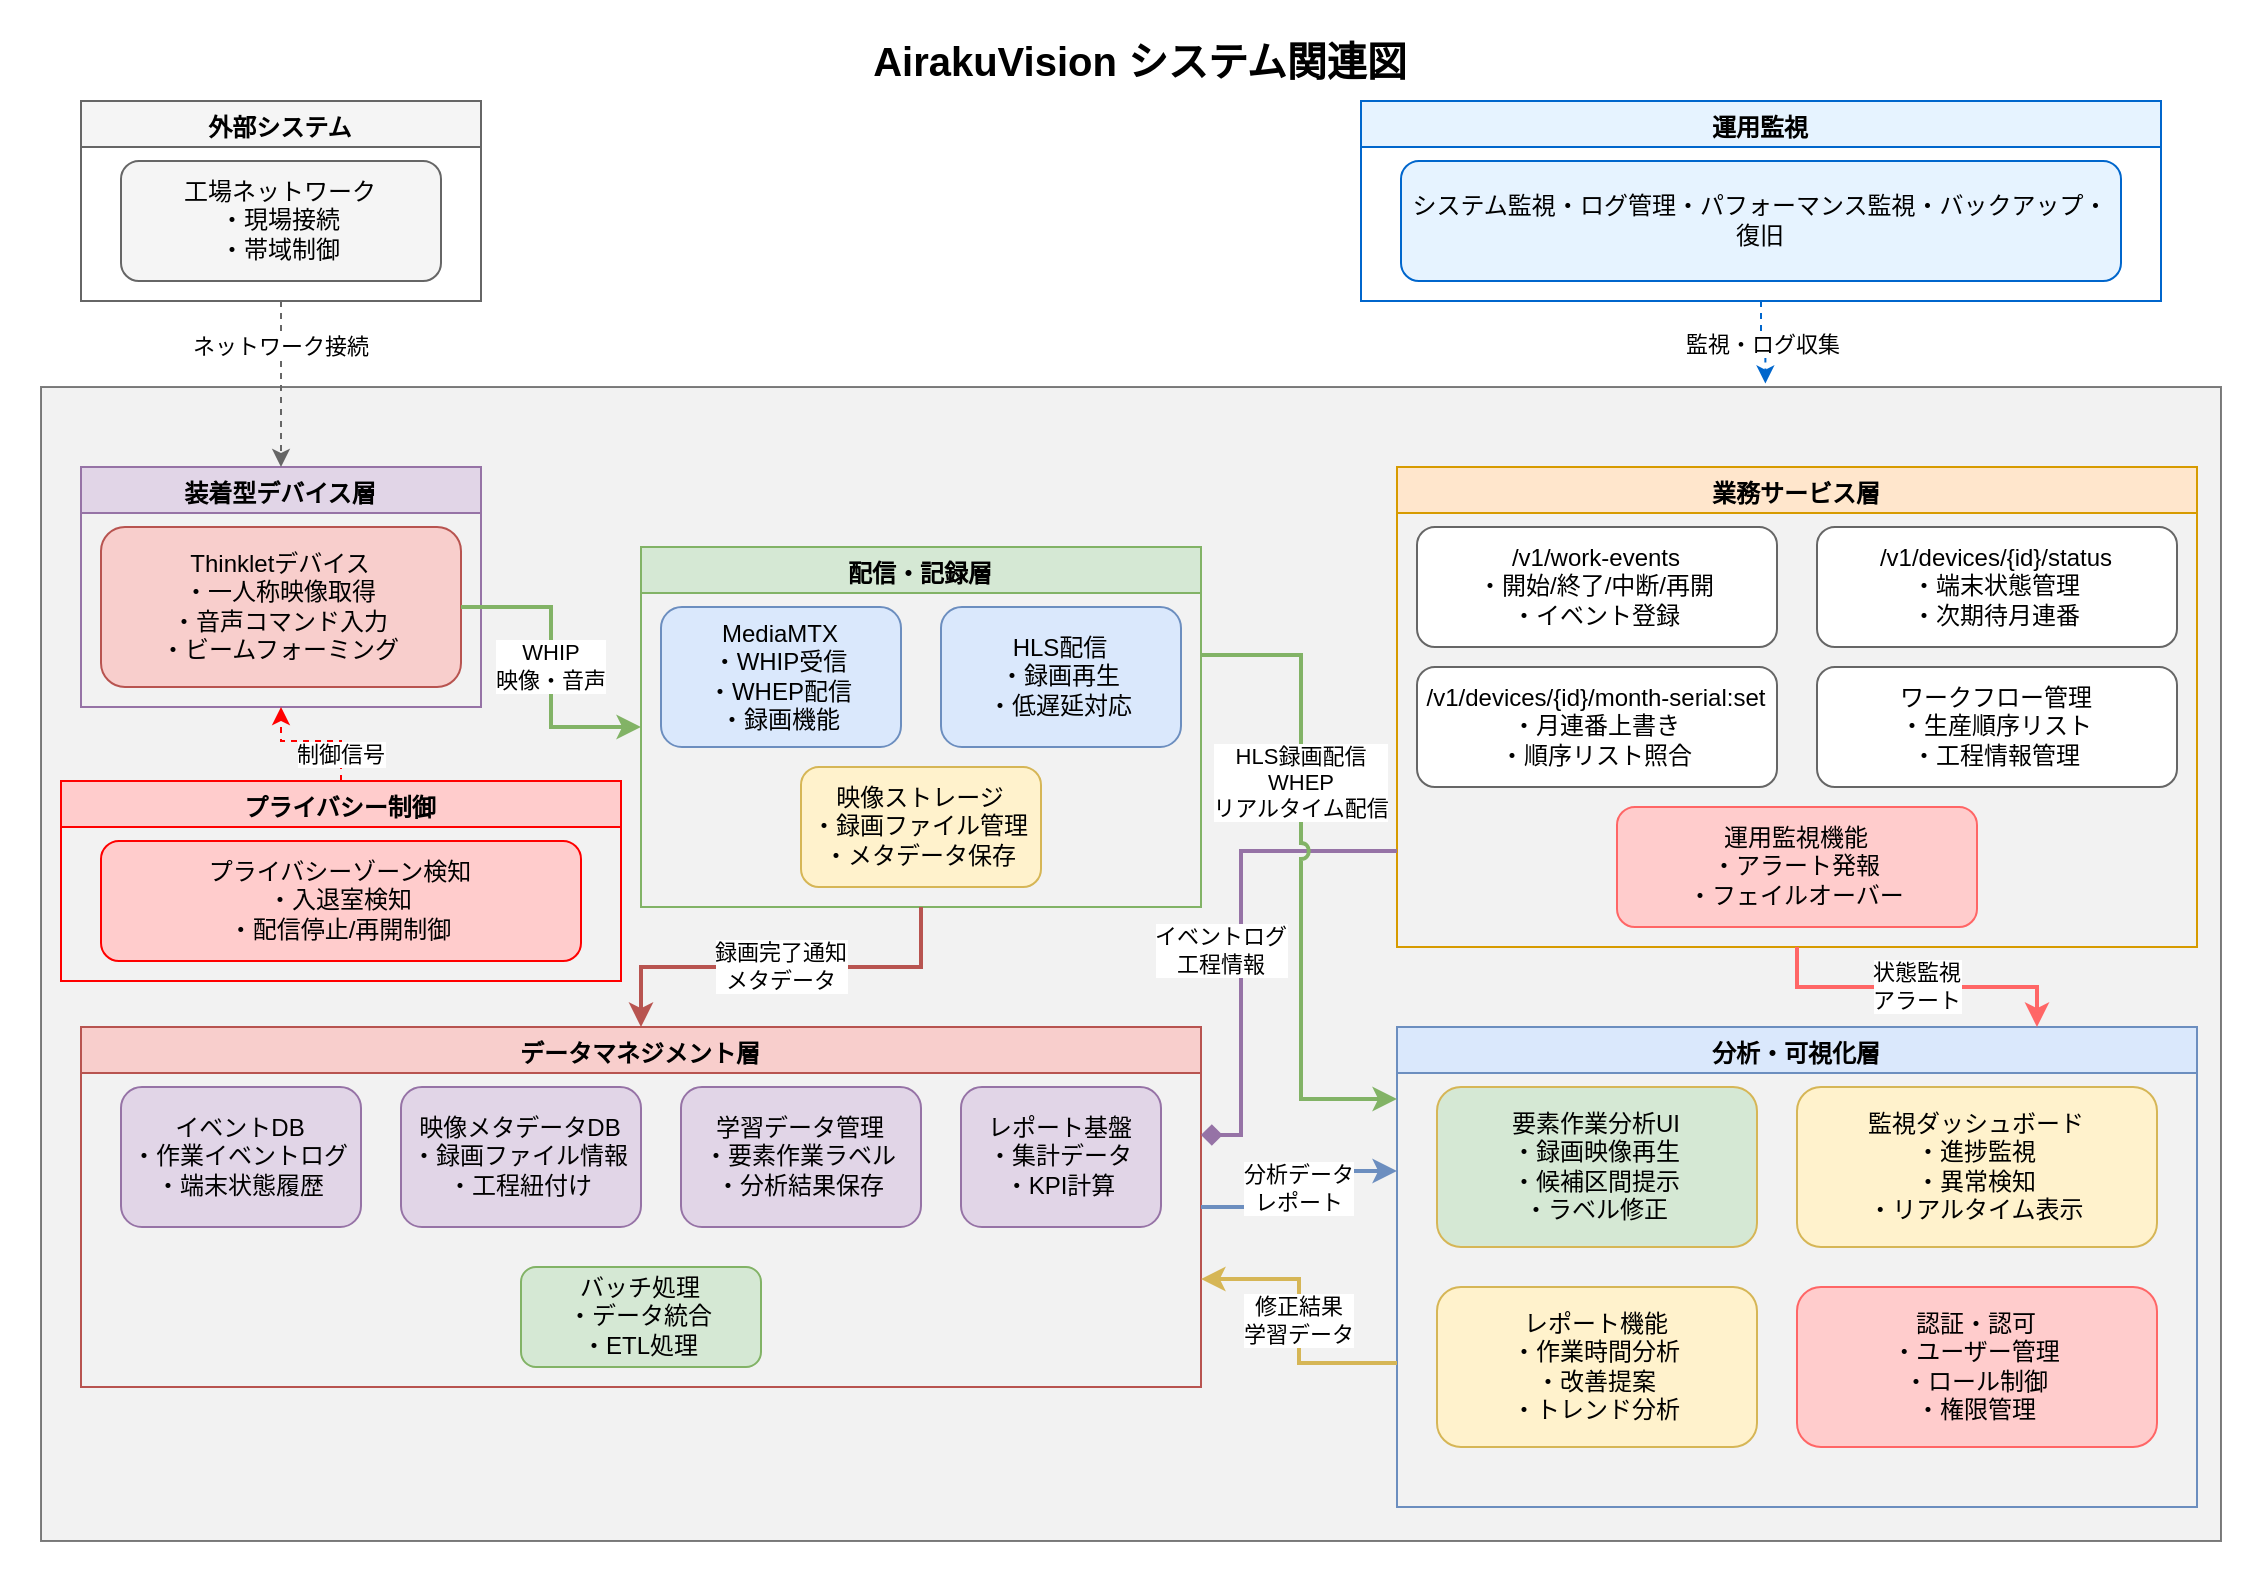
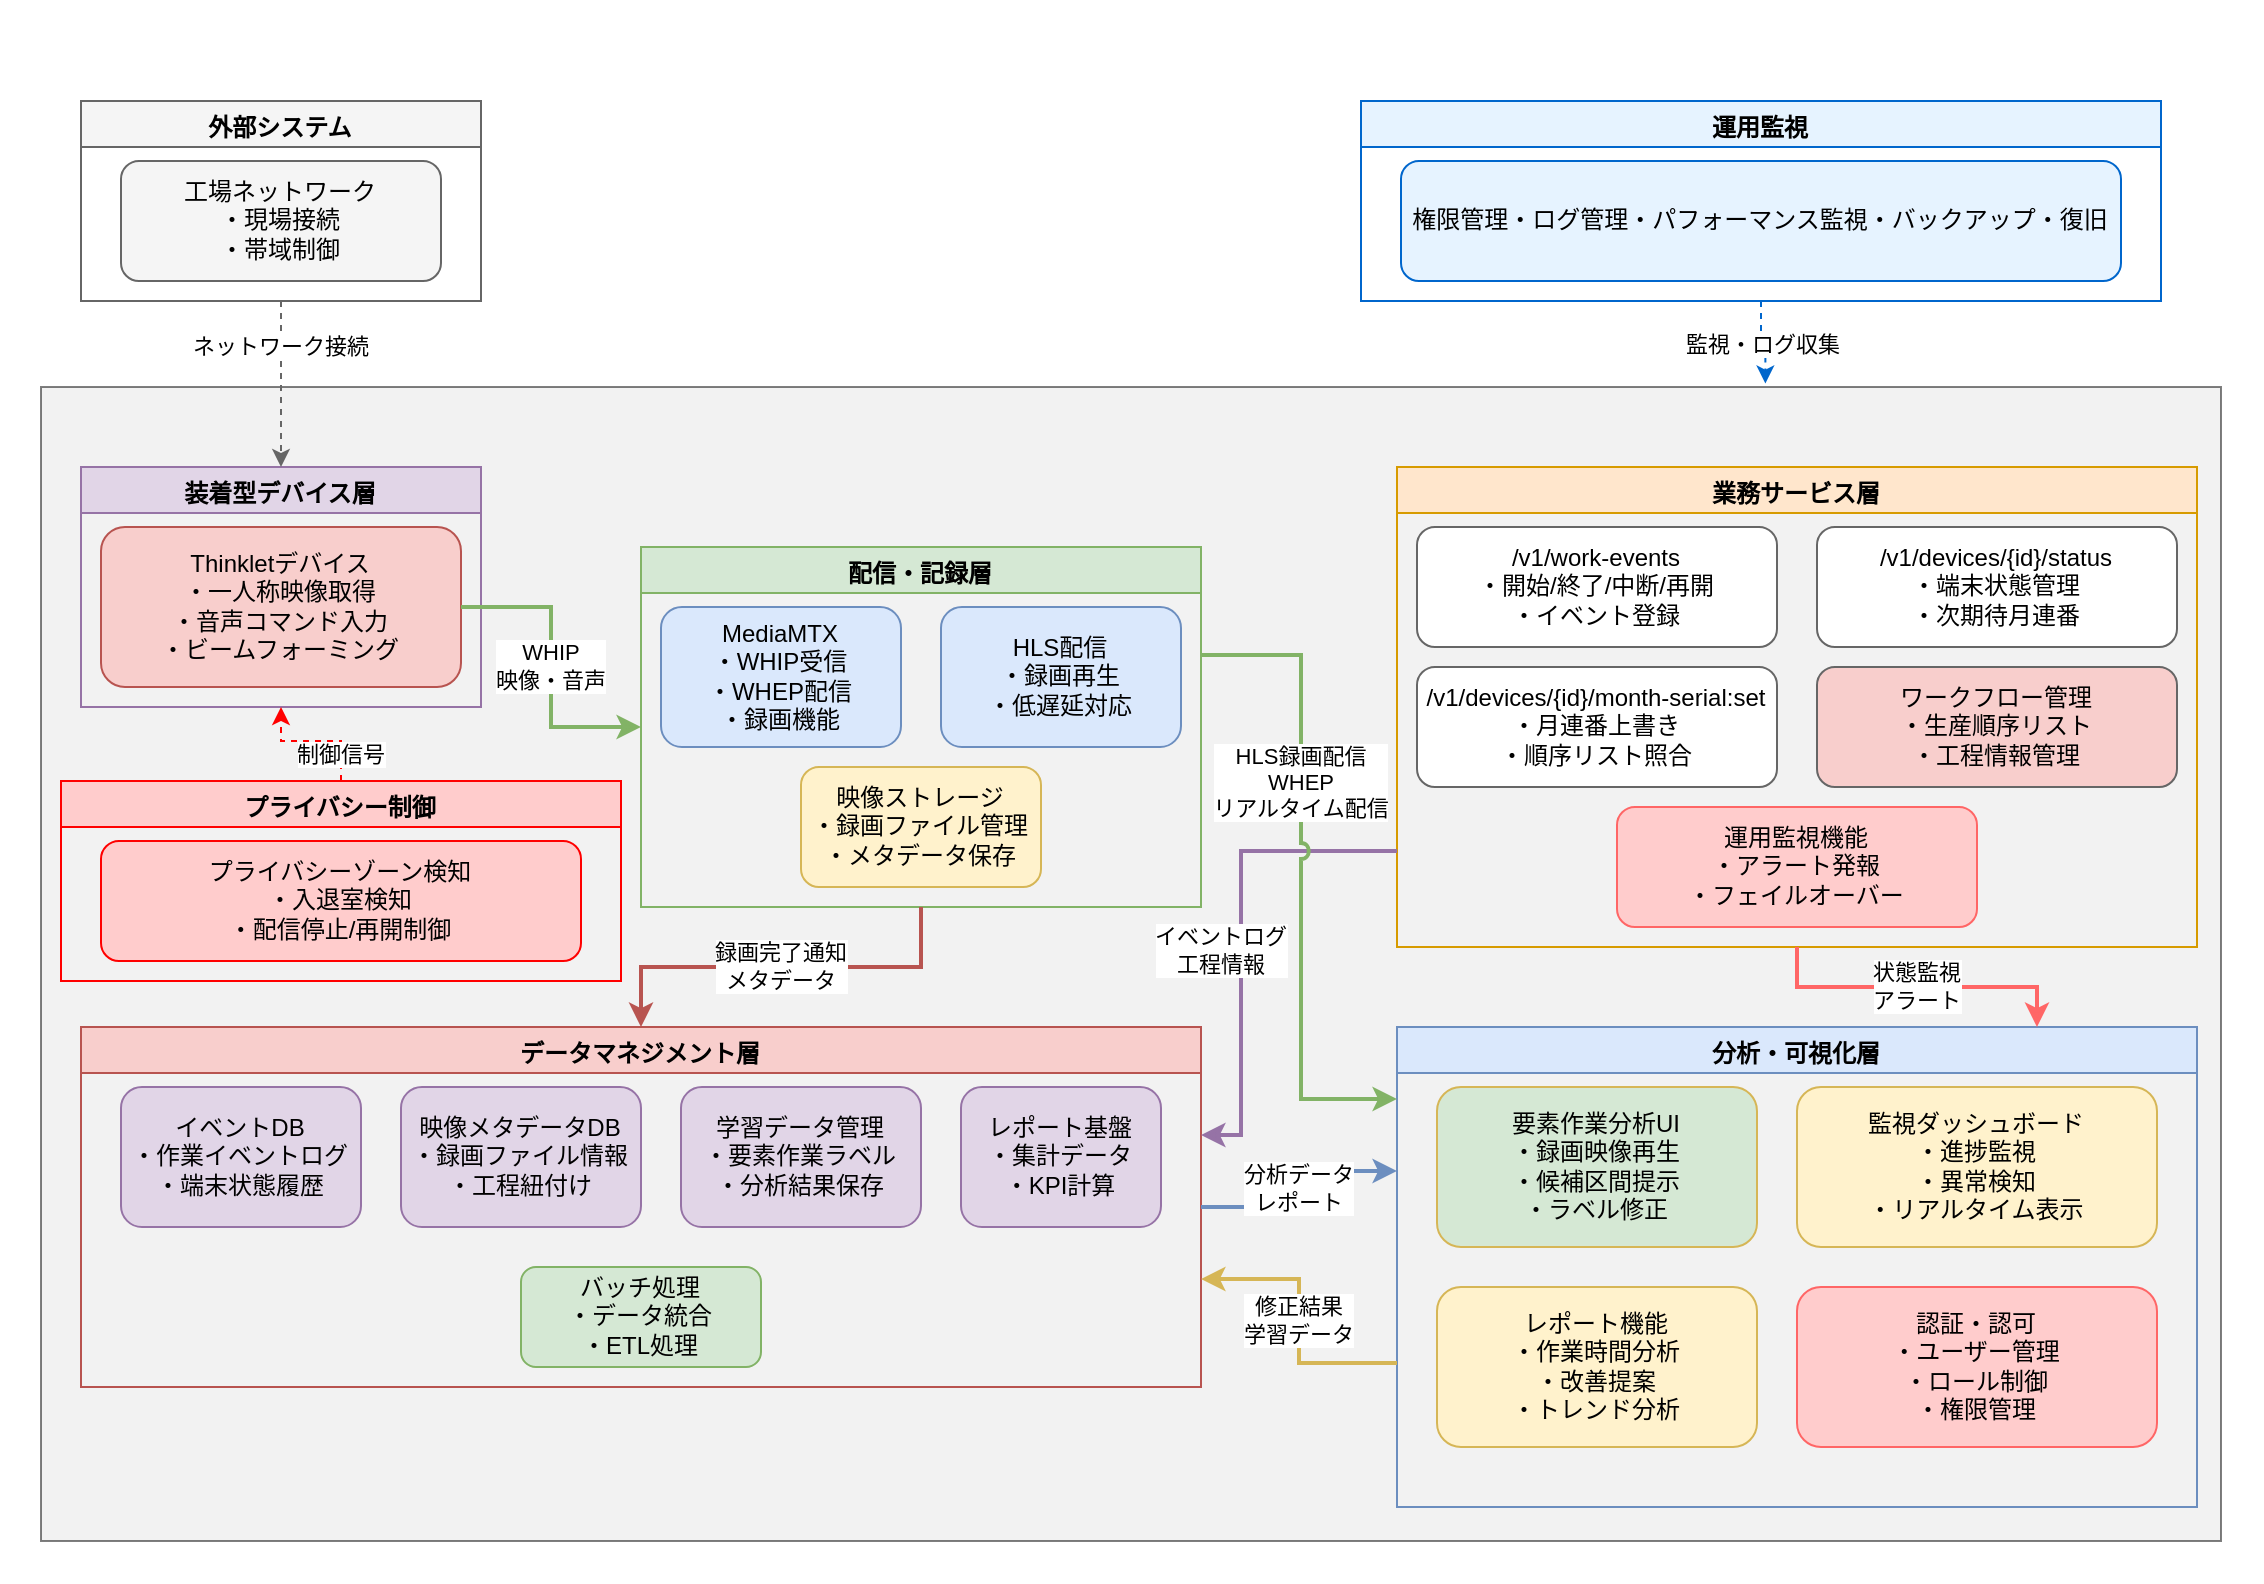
node "AirakuVision システム関連図": removed
node "システム監視・ログ管理・パフォーマンス監視・バックアップ・復旧": label "システム監視・ログ管理・パフォーマンス監視・バックアップ・復旧" -> "権限管理・ログ管理・パフォーマンス監視・バックアップ・復旧"
node "ワークフロー管理 ・生産順序リスト ・工程情報管理": fillcolor #ffffff -> #f8cecc
edge "業務サービス層" -> "データマネジメント層": arrowhead diamond -> classic
